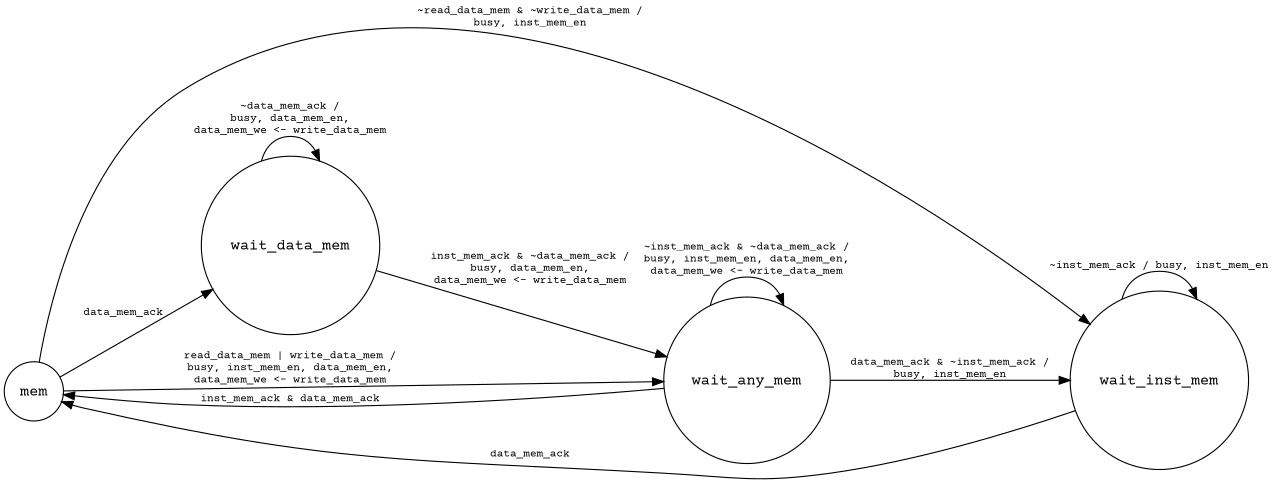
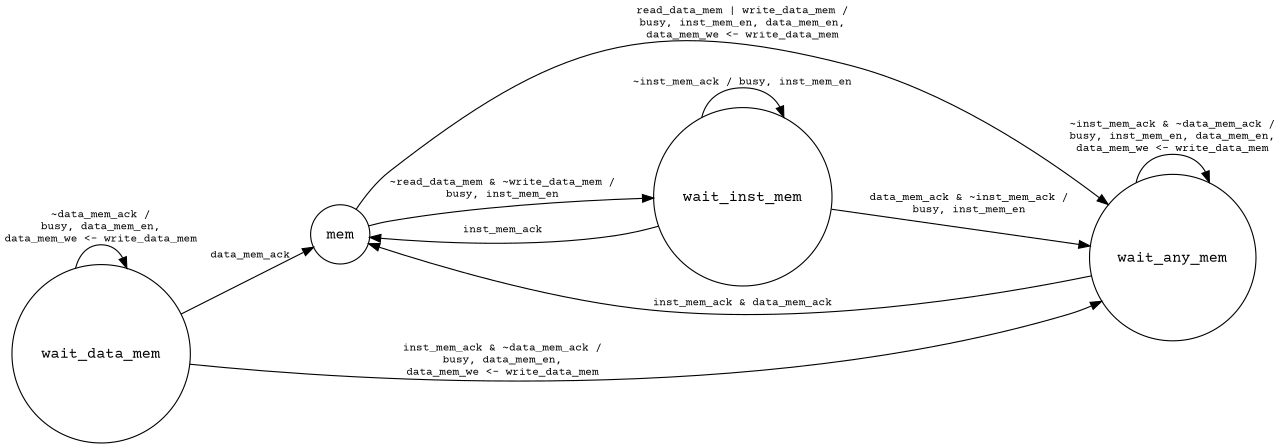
edge "mem" -> "wait_data_mem": reversed
edge "wait_any_mem" -> "wait_inst_mem": reversed
edge "wait_inst_mem" -> "mem": label "data_mem_ack" -> "inst_mem_ack"
